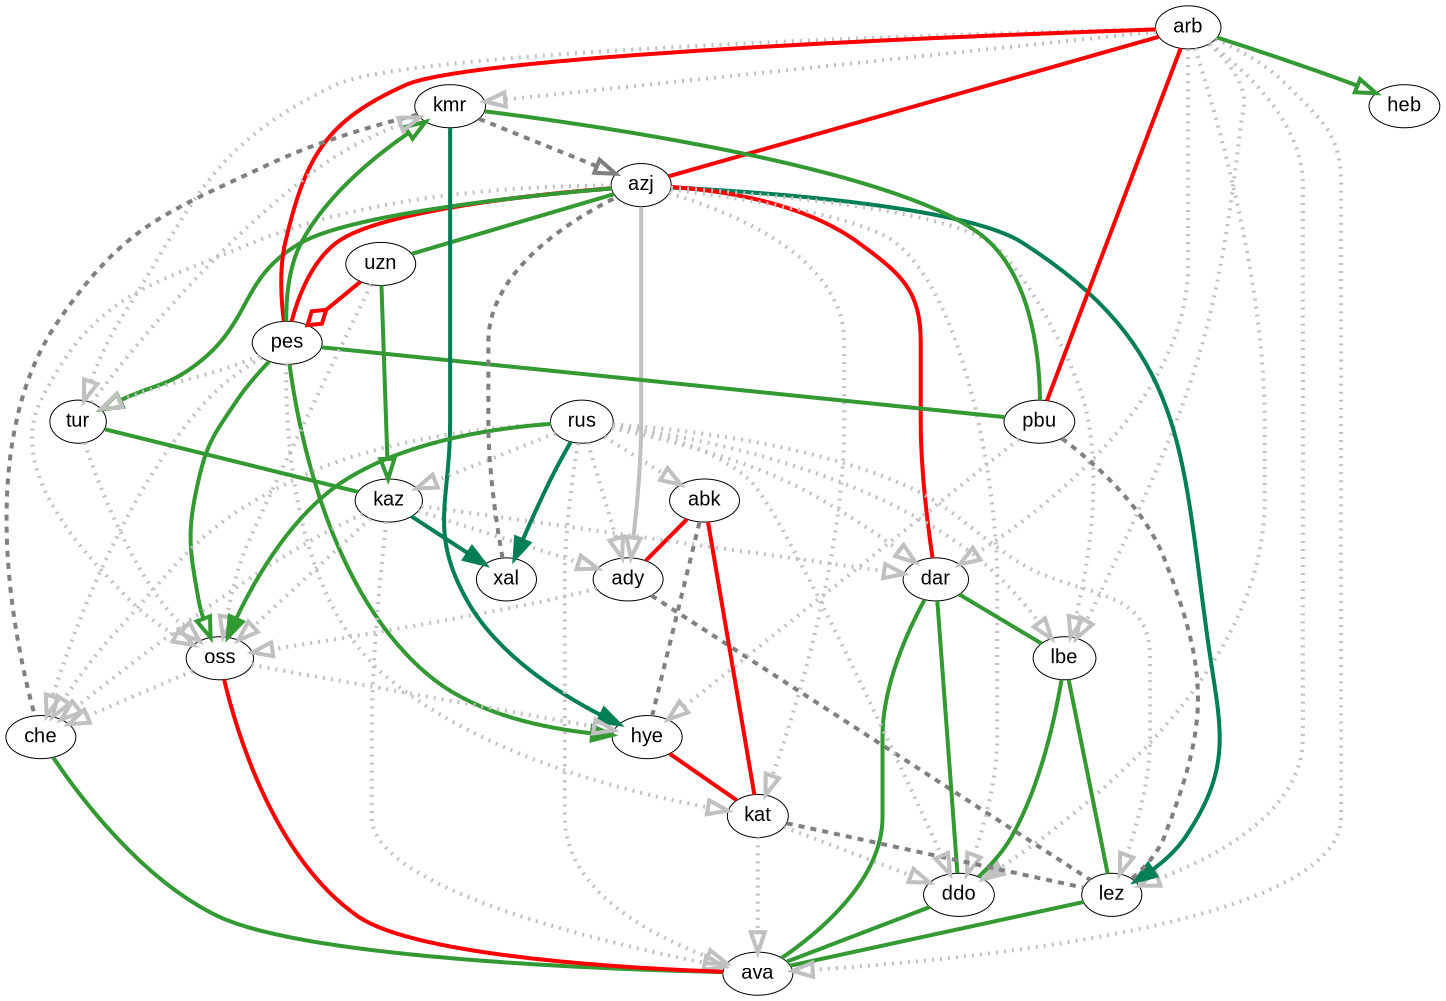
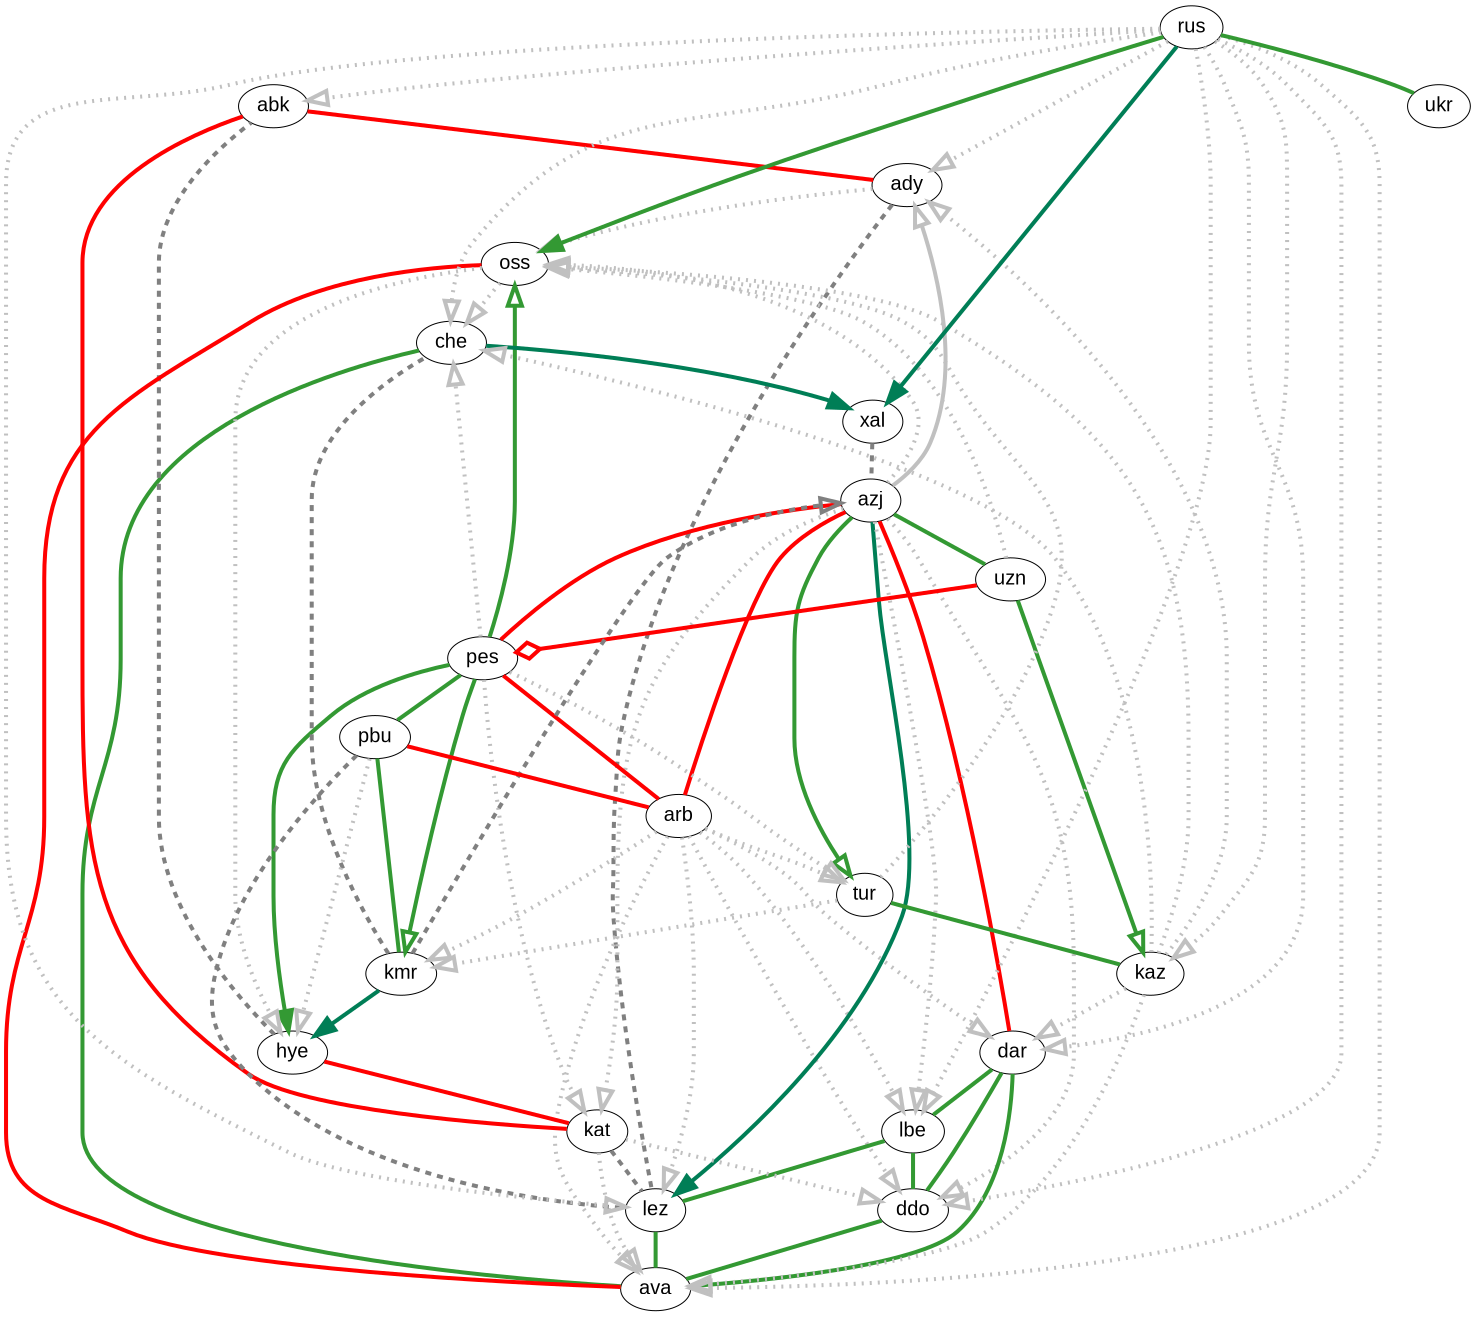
node "heb": removed
node "ukr": added
edge "arb" -> "ddo": arrowhead normal -> onormal
edge "kaz" -> "xal": now "che" -> "xal"
